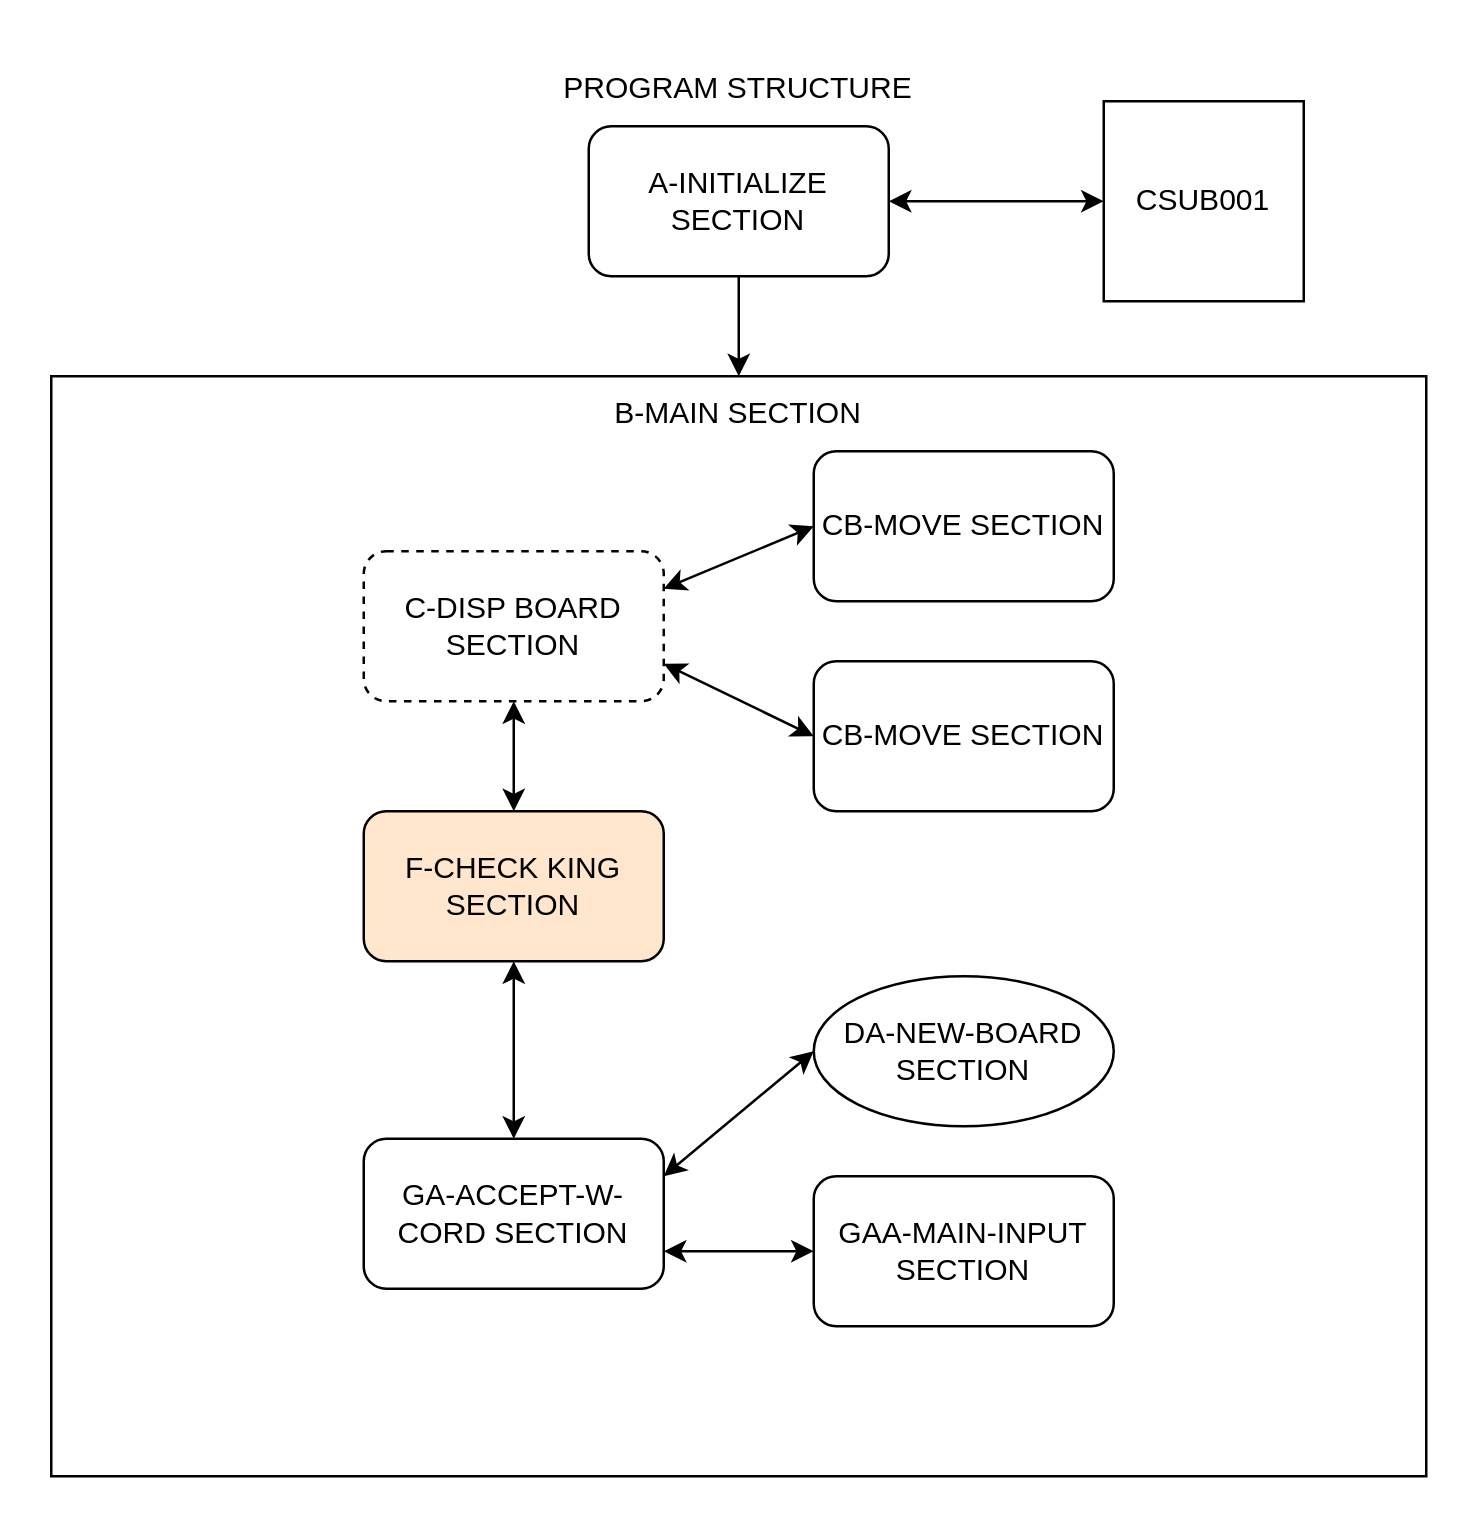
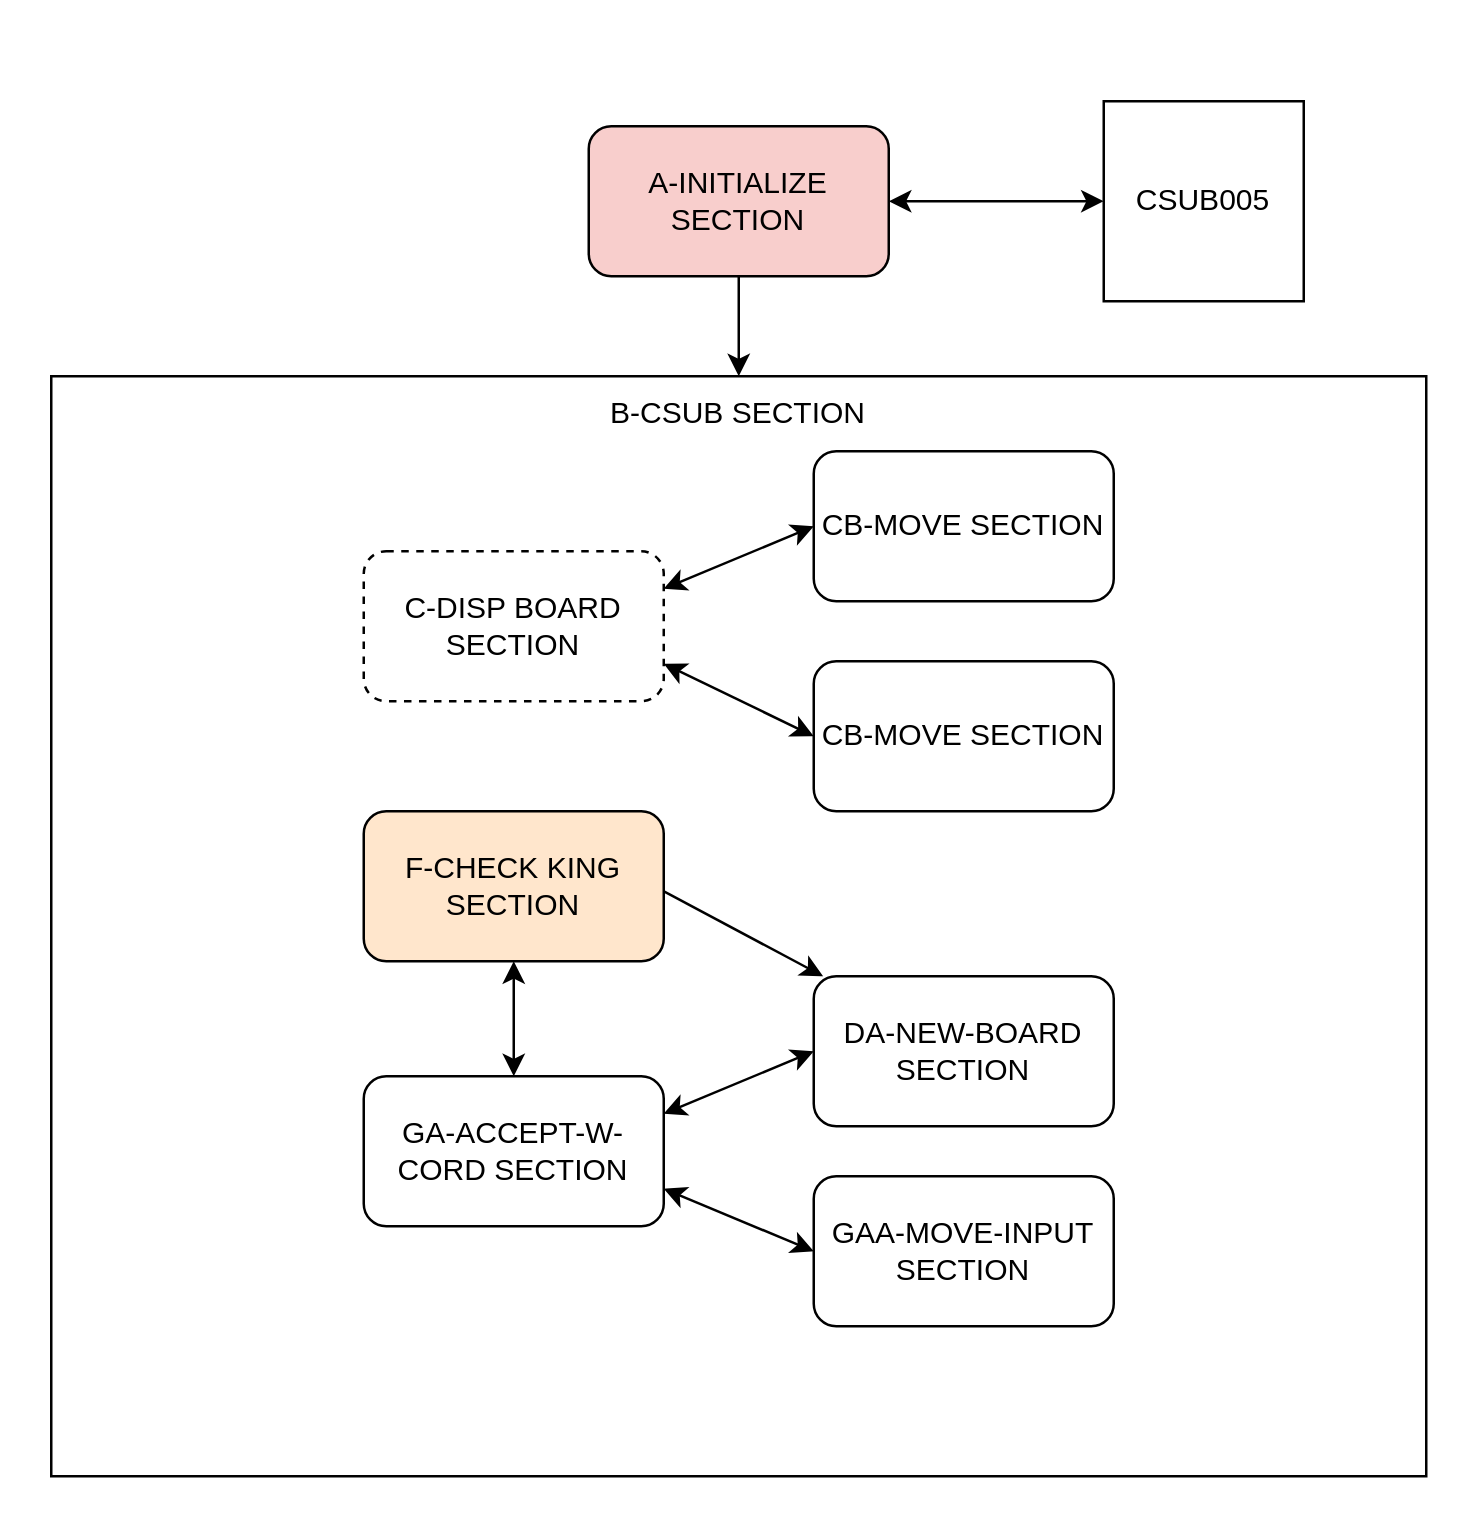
node "PROGRAM STRUCTURE": removed
node "A-INITIALIZE SECTION": fillcolor #ffffff -> #f8cecc
node "CSUB001": label "CSUB001" -> "CSUB005"
node "B-MAIN SECTION": label "B-MAIN SECTION" -> "B-CSUB SECTION"
edge "C-DISP BOARD SECTION" -- "F-CHECK KING SECTION": now "DA-NEW-BOARD SECTION" -- "F-CHECK KING SECTION"
node "DA-NEW-BOARD SECTION": shape ellipse -> rounded rectangle
node "GA-ACCEPT-W-CORD SECTION": moved (514, 1214) -> (514, 1151)
node "GAA-MAIN-INPUT SECTION": label "GAA-MAIN-INPUT SECTION" -> "GAA-MOVE-INPUT SECTION"
